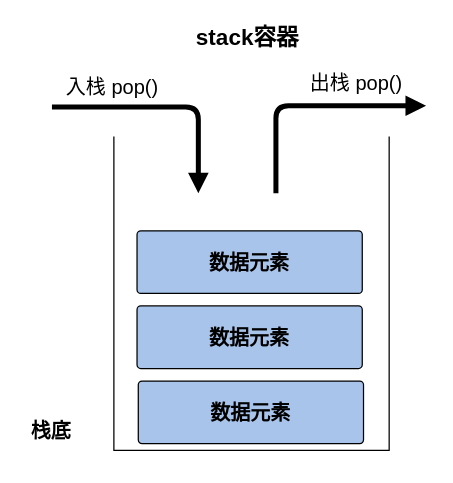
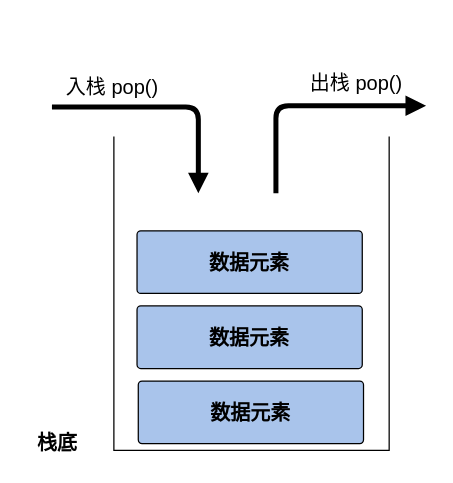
node "stack容器": removed
node "栈底": moved (51, 431) -> (57, 443)
